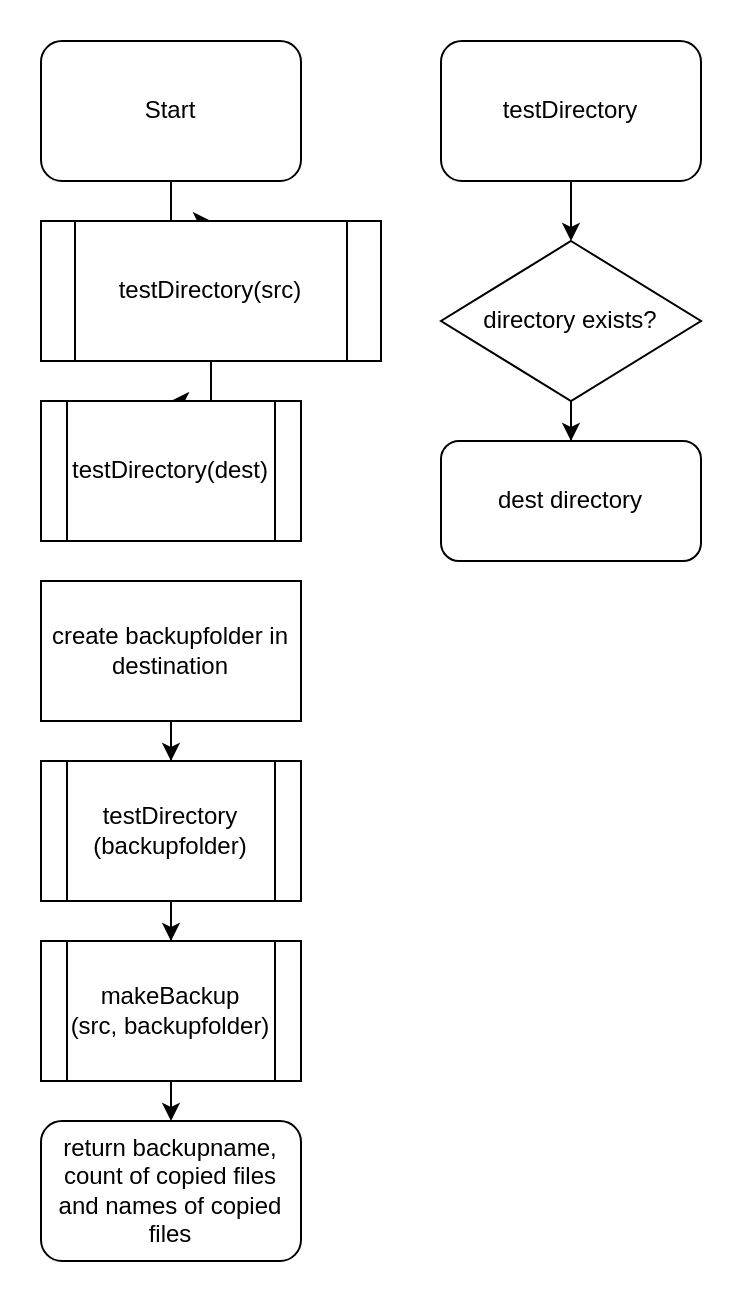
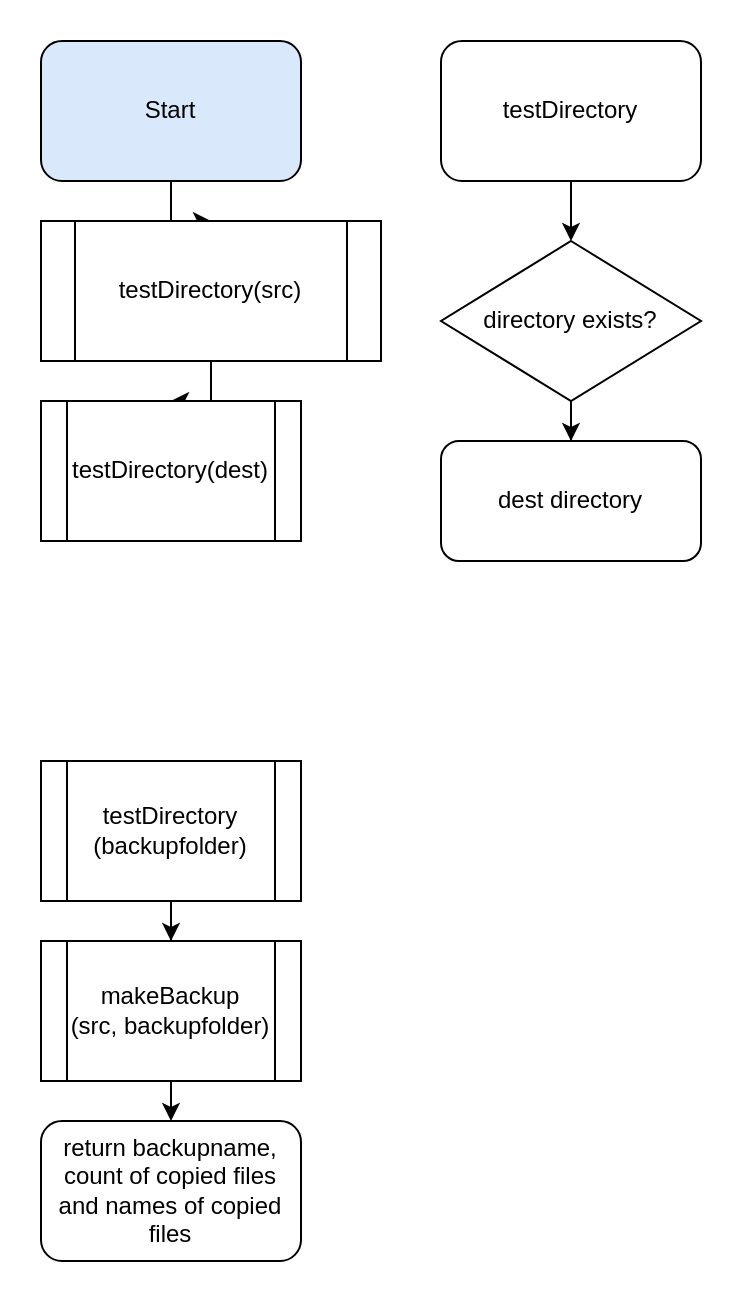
node "Start": fillcolor #ffffff -> #dae8fc
node "create backupfolder in destination": removed
edge "create backupfolder in destination" -> "testDirectory (backupfolder)": removed
